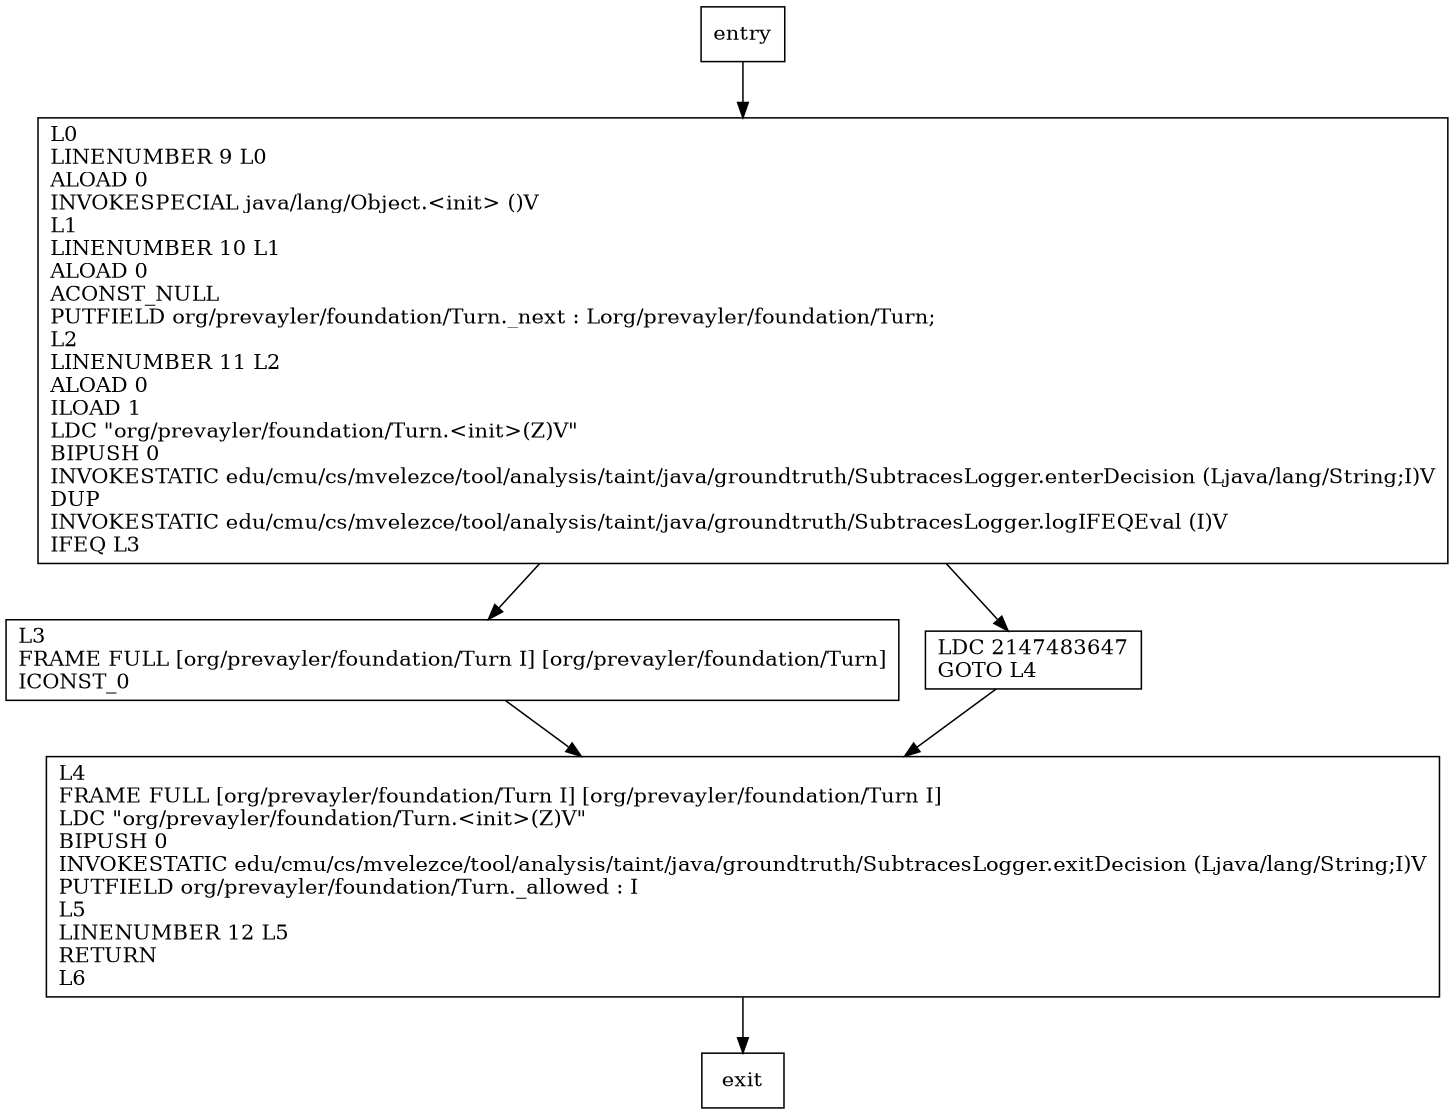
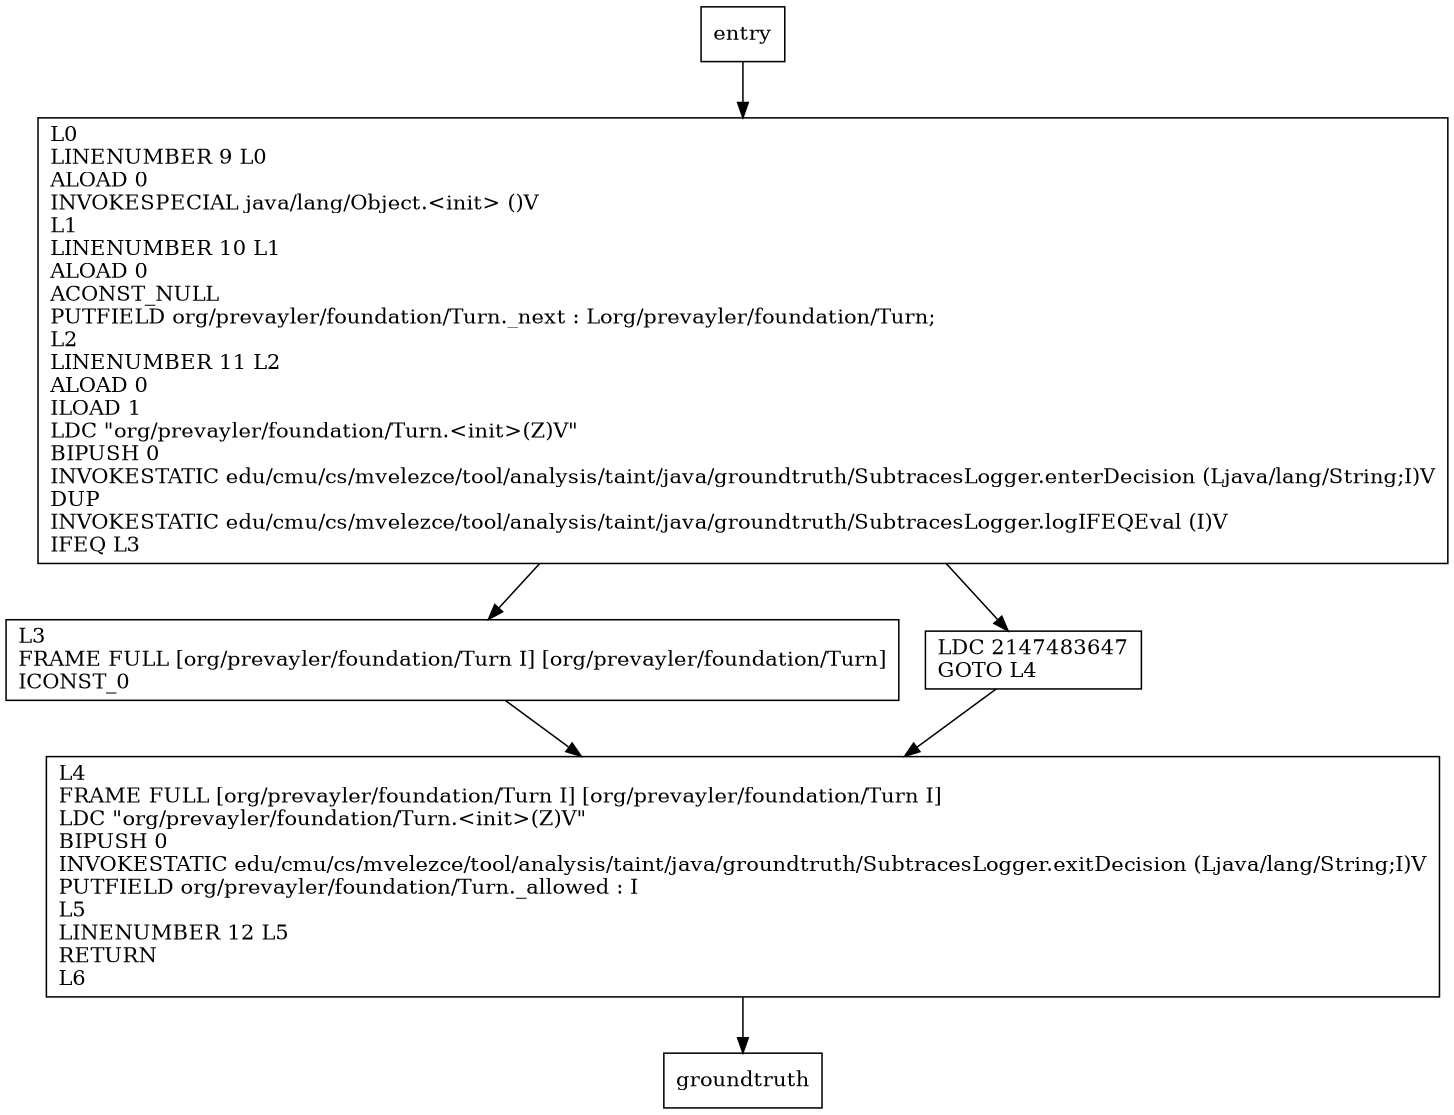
node "exit": label "exit" -> "groundtruth"
